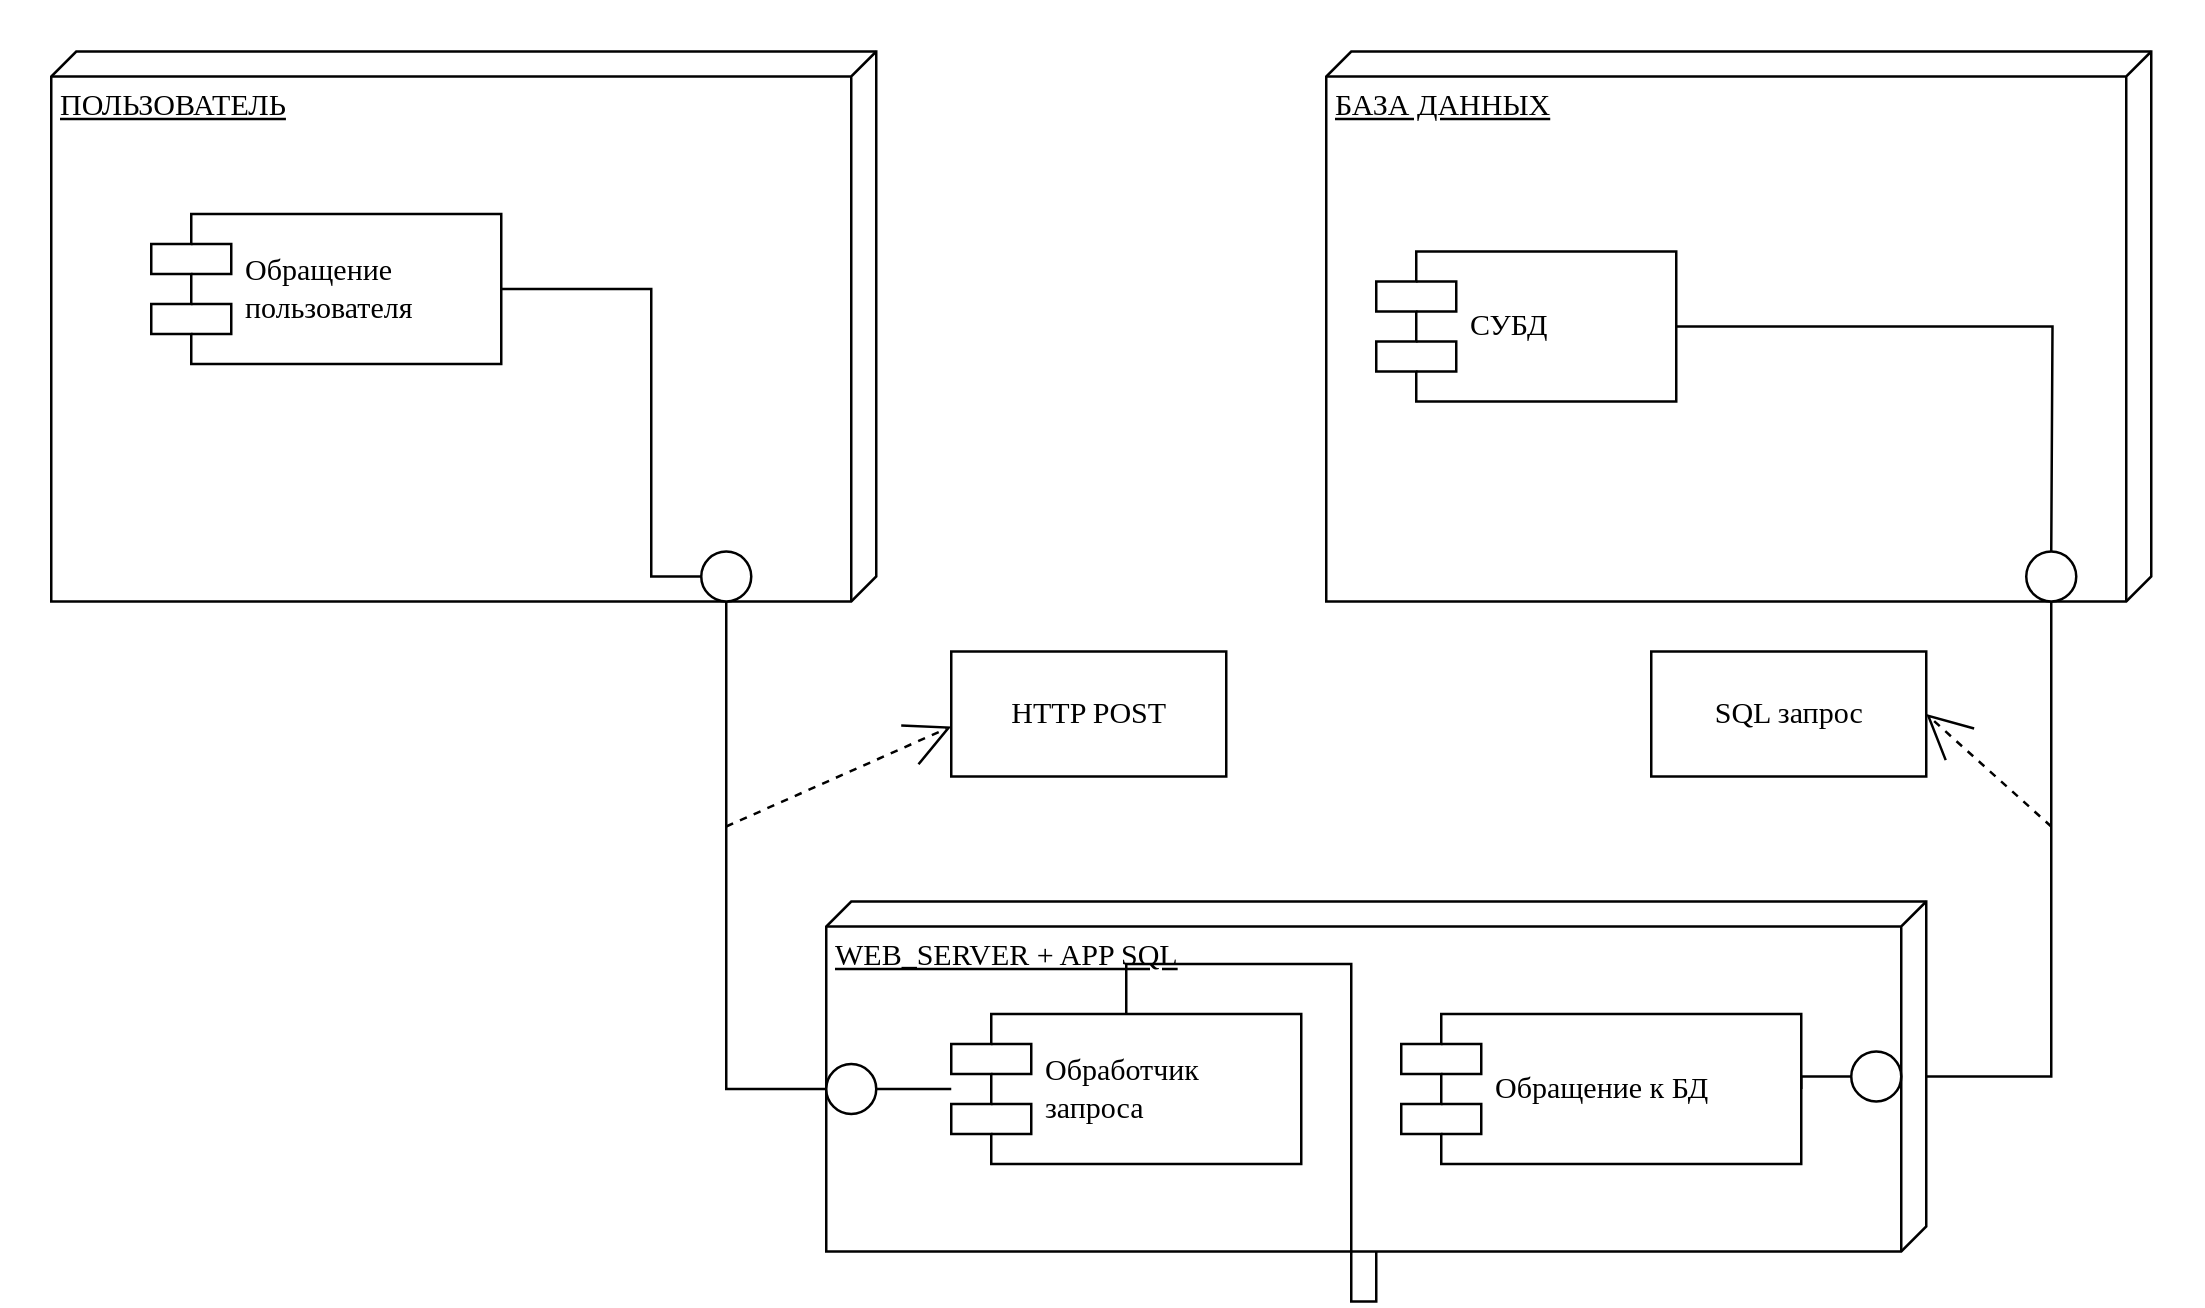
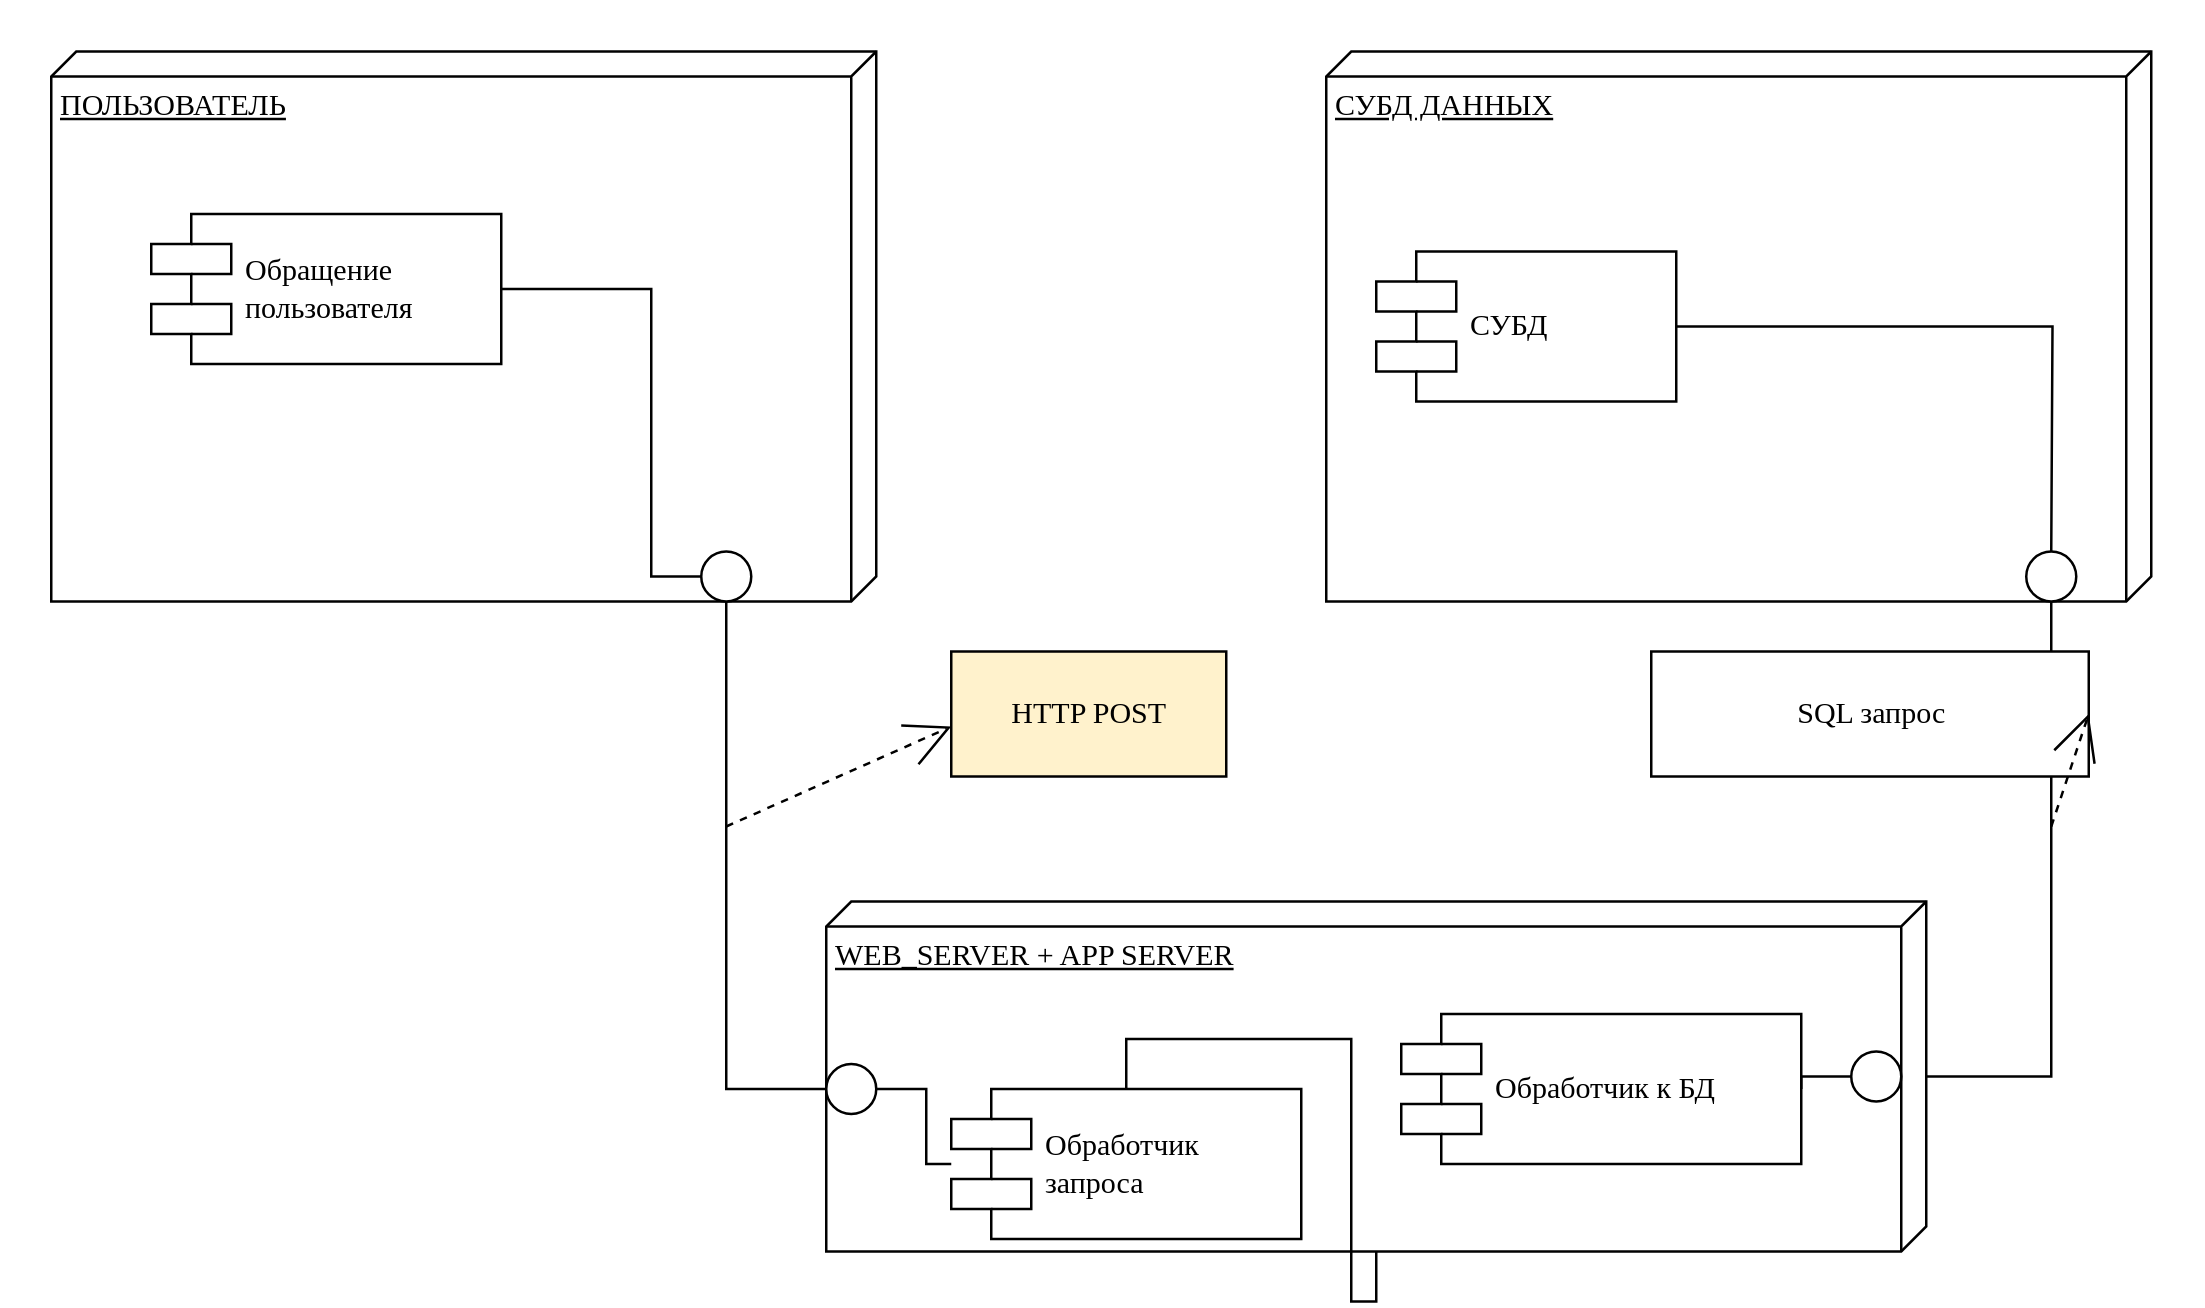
node "БАЗА ДАННЫХ": label "БАЗА ДАННЫХ" -> "СУБД ДАННЫХ"
node "HTTP POST": fillcolor #ffffff -> #fff2cc
node "SQL запрос": size 275x125 -> 438x125
node "WEB_SERVER + APP SQL": label "WEB_SERVER + APP SQL" -> "WEB_SERVER + APP SERVER"
node "Обработчик запроса": moved (1126, 1089) -> (1126, 1164)
node "Обращение к БД": label "Обращение к БД" -> "Обработчик к БД"
